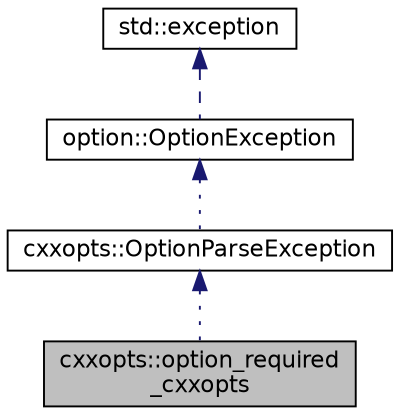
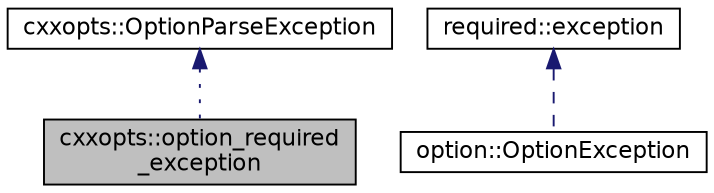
node "std::exception": label "std::exception" -> "required::exception"
edge "cxxopts::OptionParseException" -> "option::OptionException": removed
node "cxxopts::option_required _cxxopts": label "cxxopts::option_required _cxxopts" -> "cxxopts::option_required _exception"
